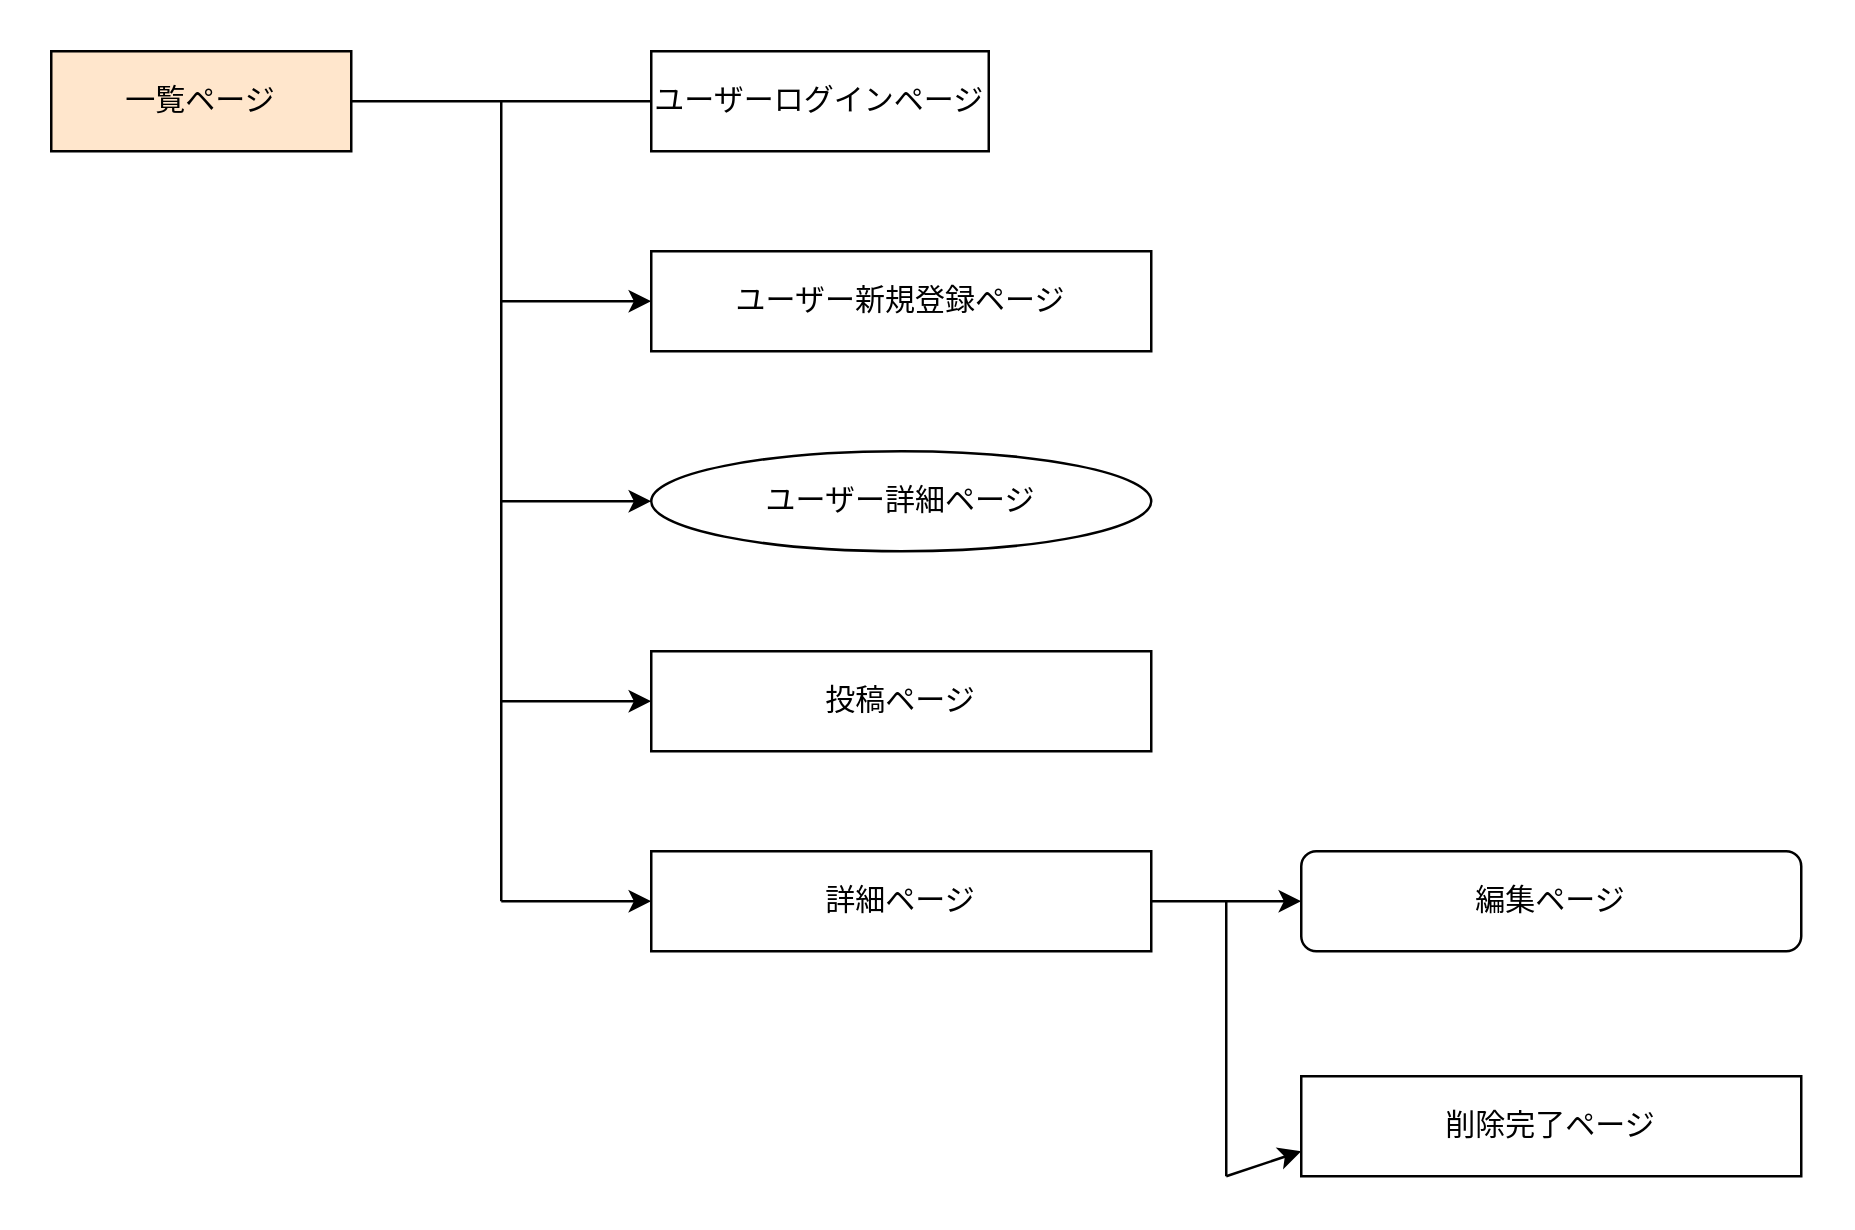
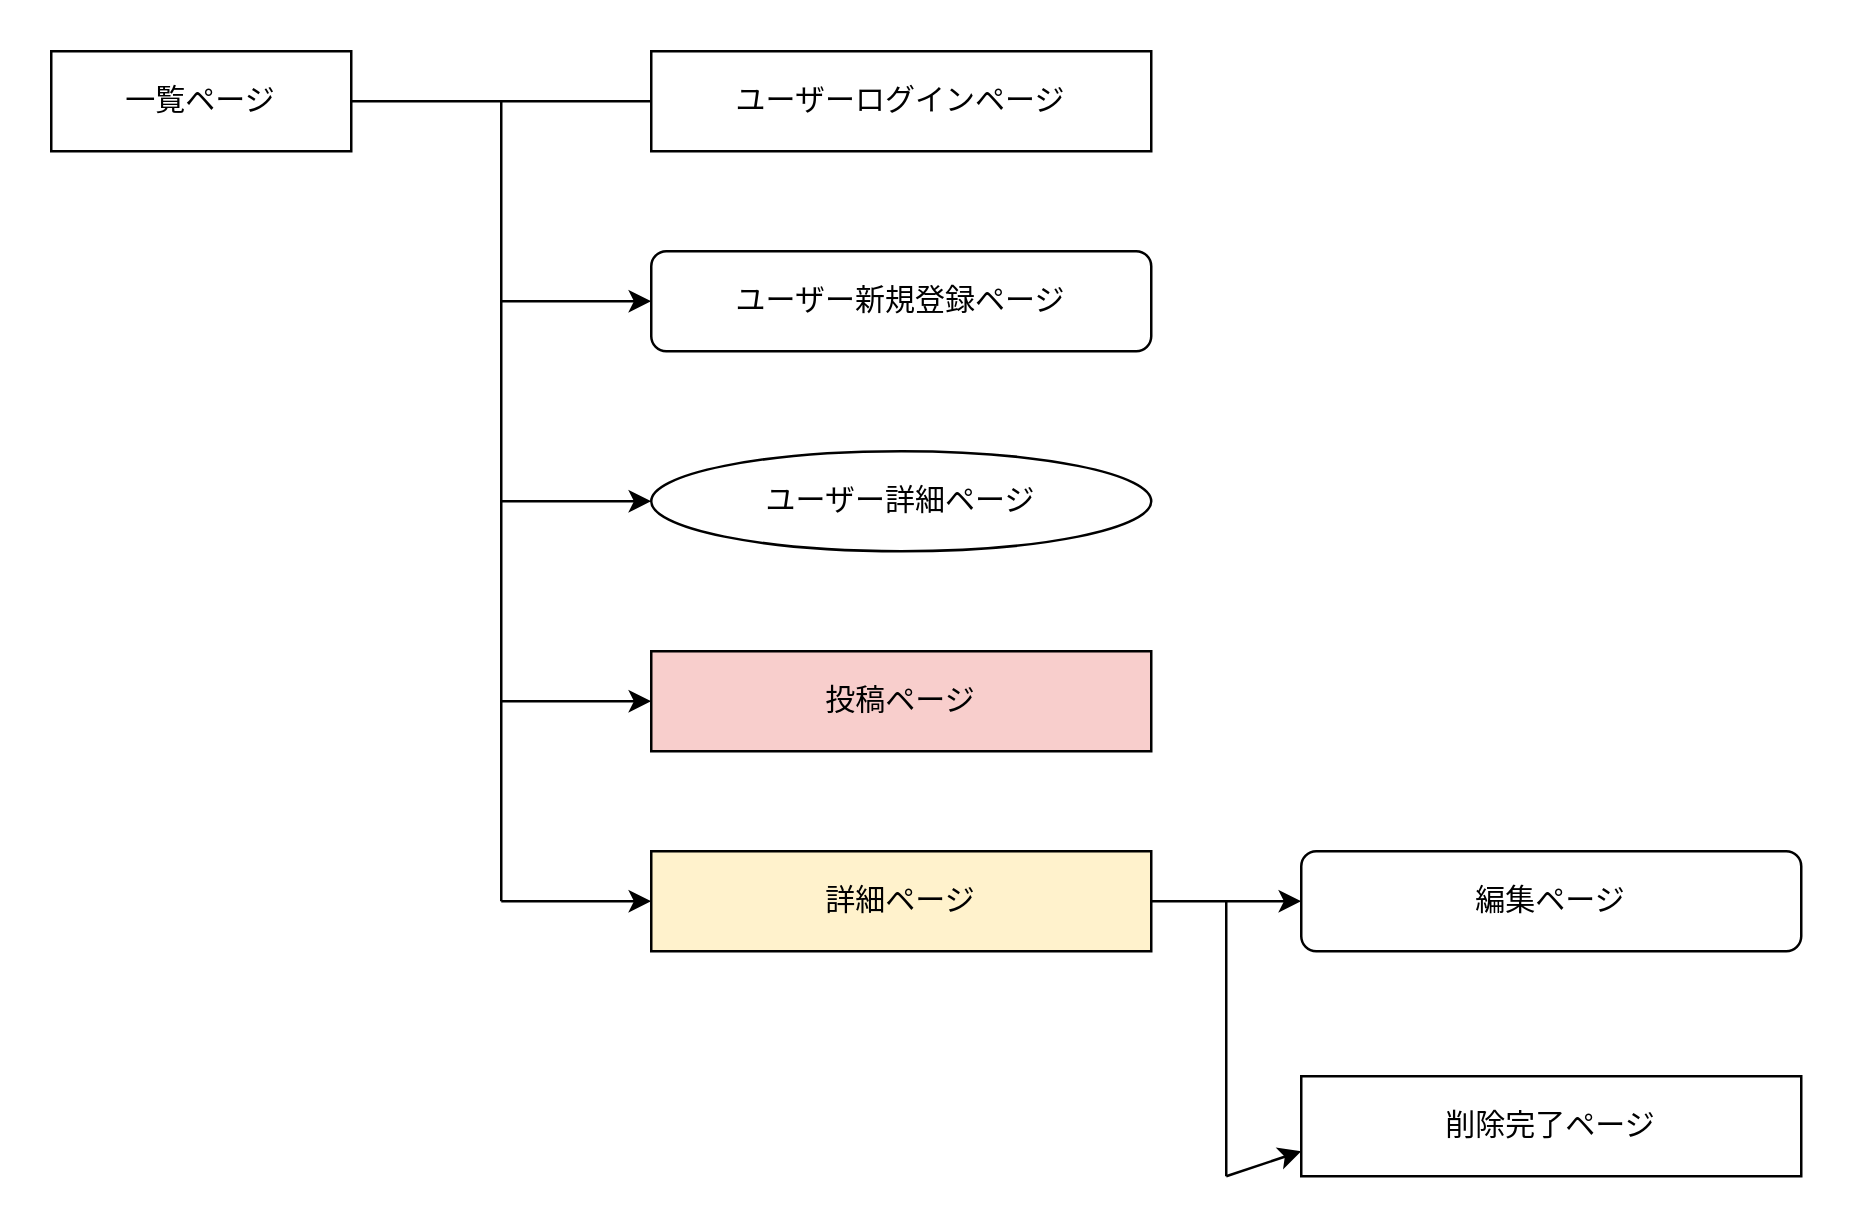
node "一覧ページ": fillcolor #ffe6cc -> #ffffff
node "ユーザーログインページ": size 338x100 -> 500x100
node "ユーザー新規登録ページ": shape rectangle -> rounded rectangle
node "投稿ページ": fillcolor #ffffff -> #f8cecc
node "詳細ページ": fillcolor #ffffff -> #fff2cc
